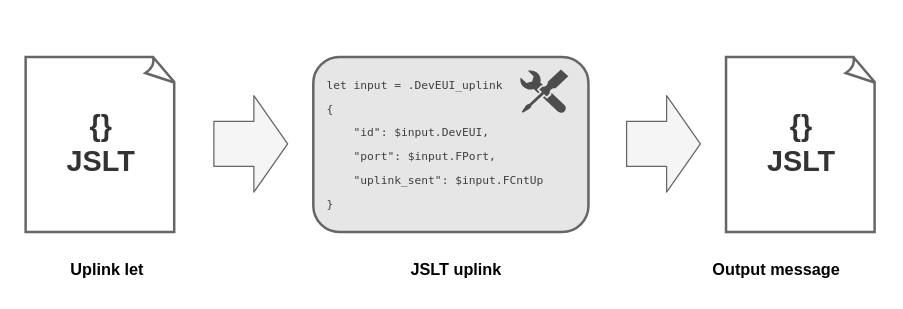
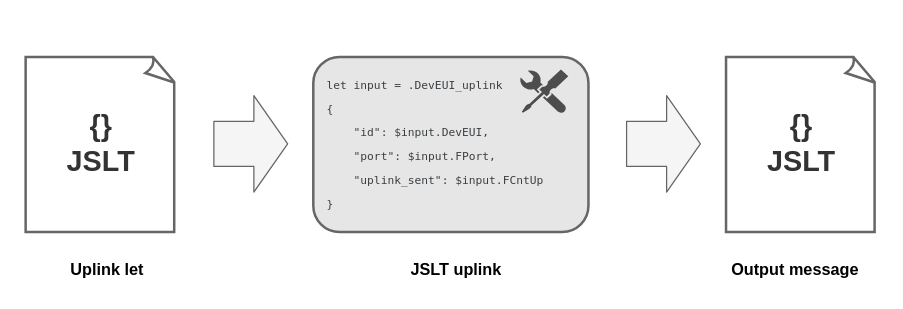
node "Output message": moved (776, 269) -> (794, 269)
